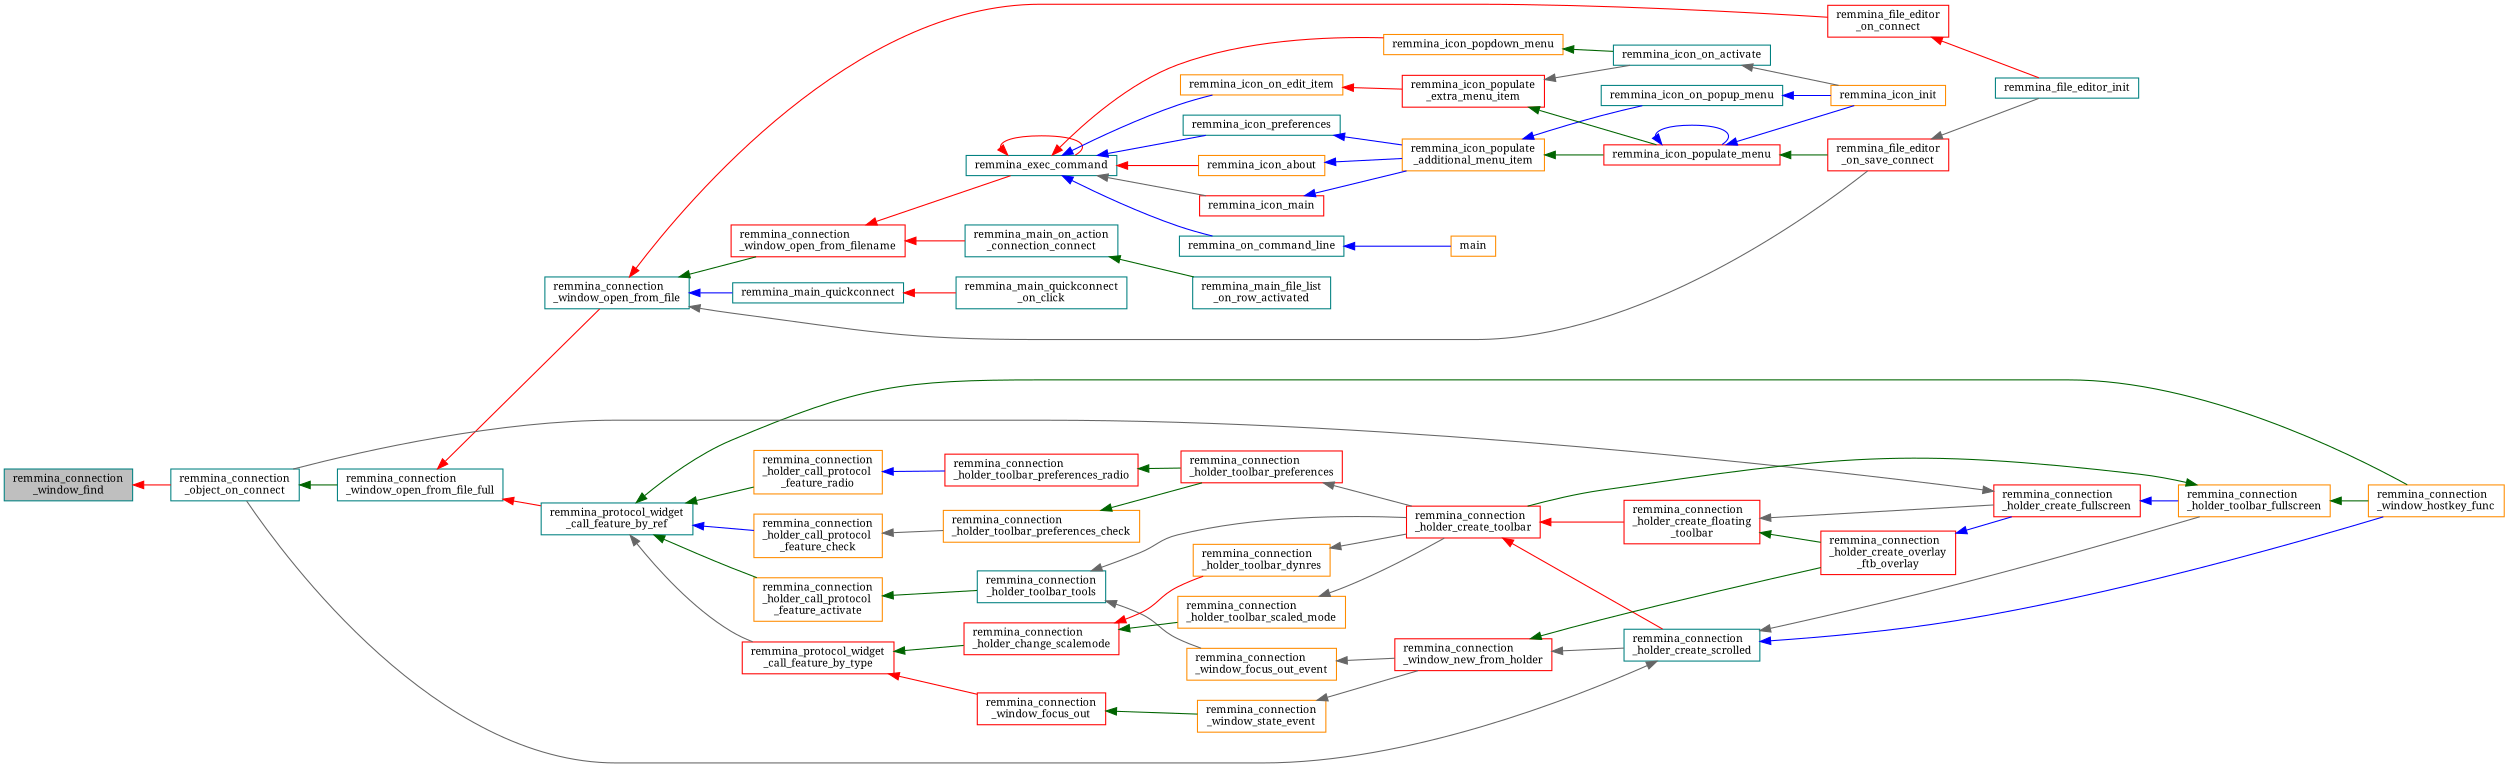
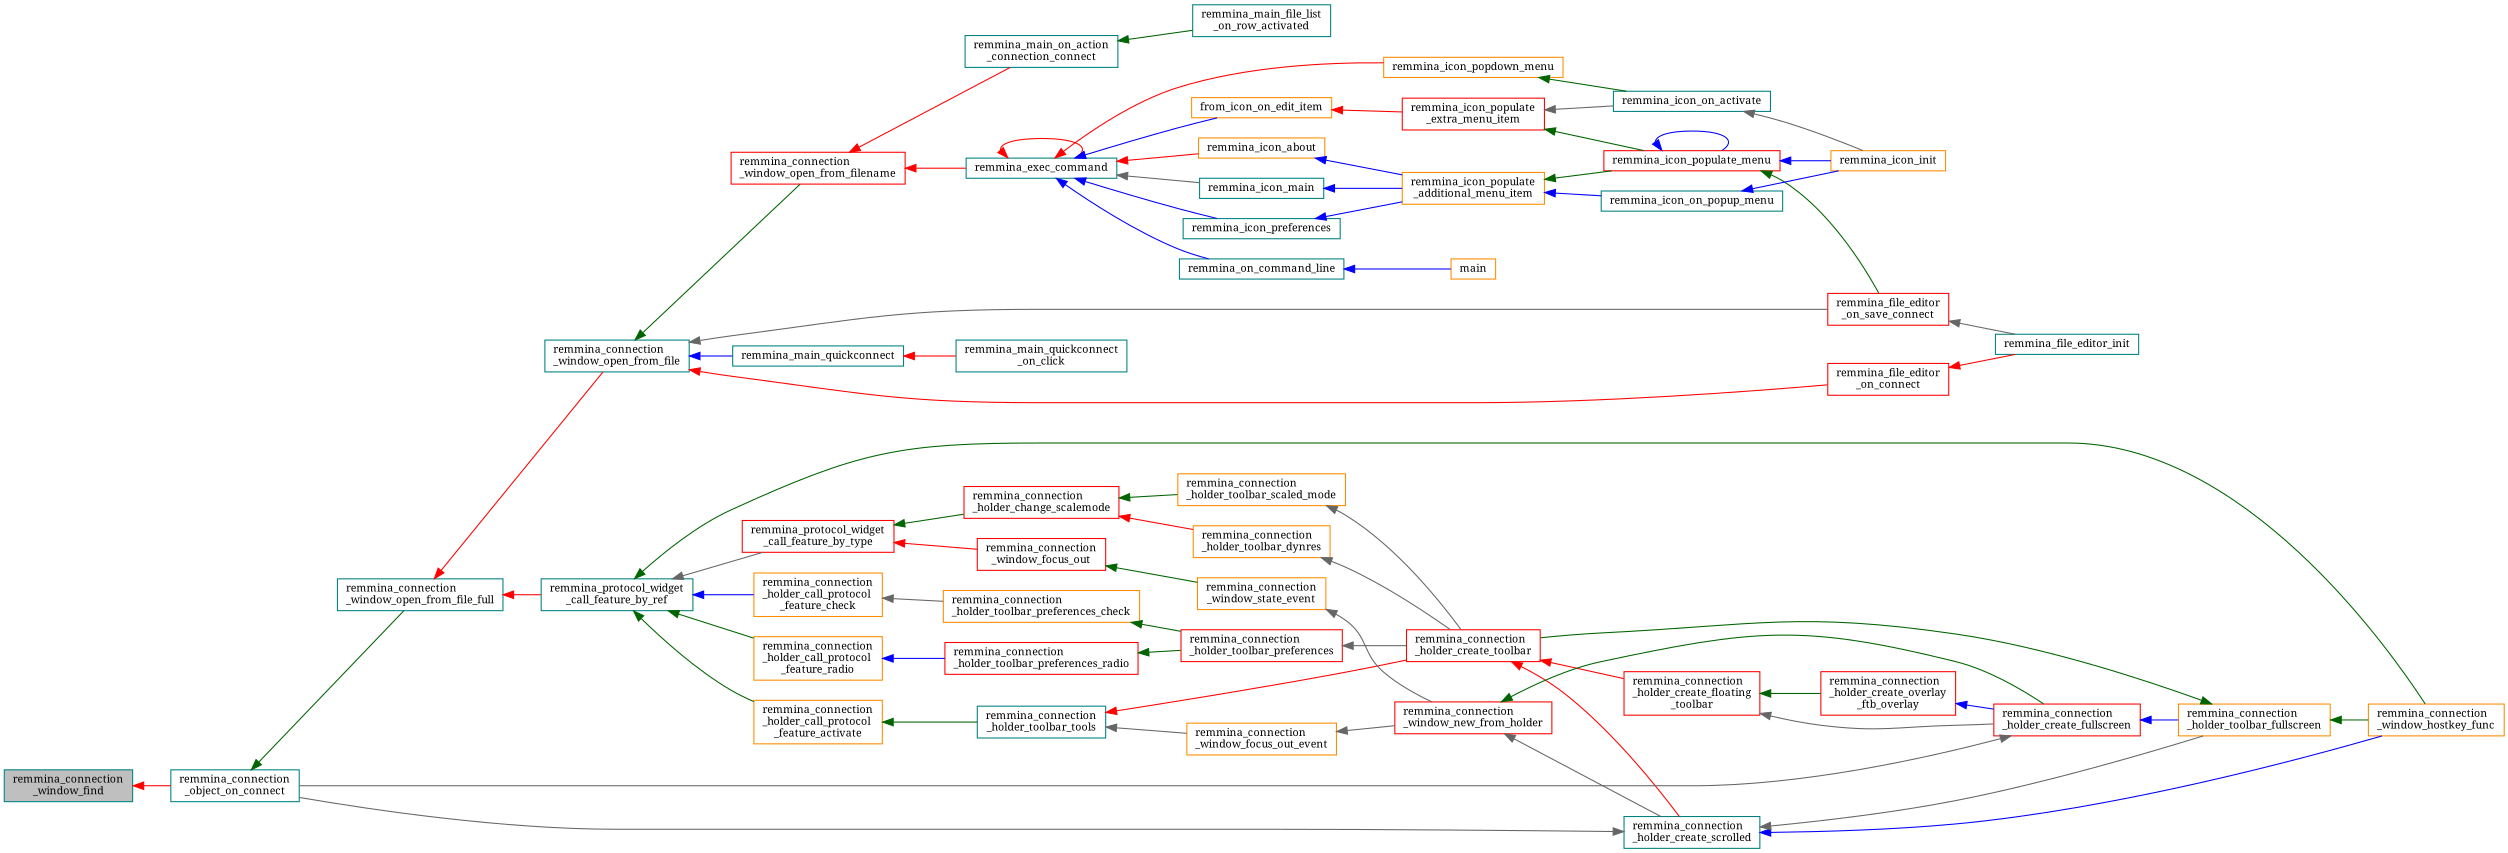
node "remmina_icon_on_edit_item": label "remmina_icon_on_edit_item" -> "from_icon_on_edit_item"
node "remmina_icon_main": color red -> teal
edge "remmina_connection _holder_create_toolbar" -> "remmina_connection _holder_toolbar_tools": color gray40 -> red
edge "remmina_connection _holder_create_overlay _ftb_overlay" -> "remmina_connection _window_new_from_holder": now "remmina_connection _holder_create_fullscreen" -> "remmina_connection _window_new_from_holder"
